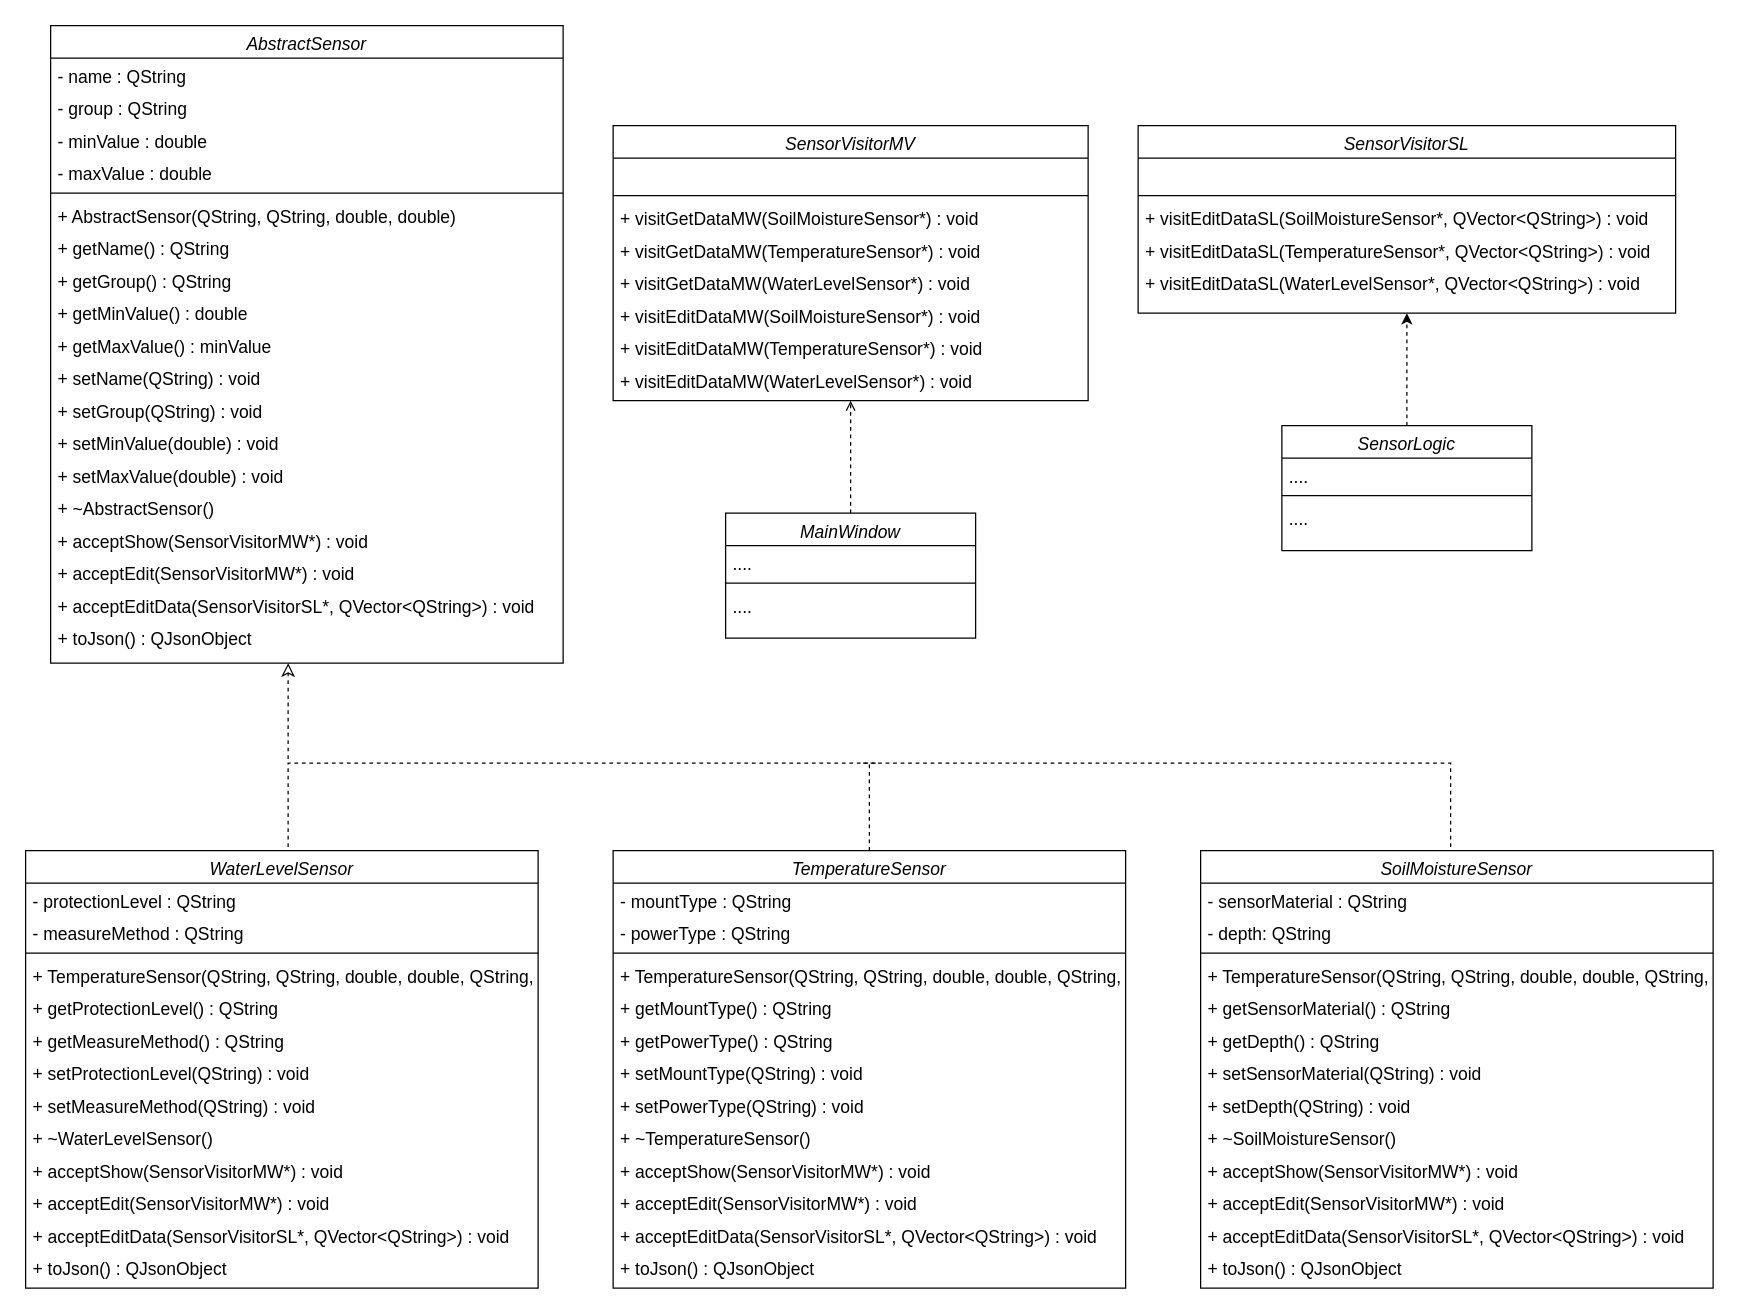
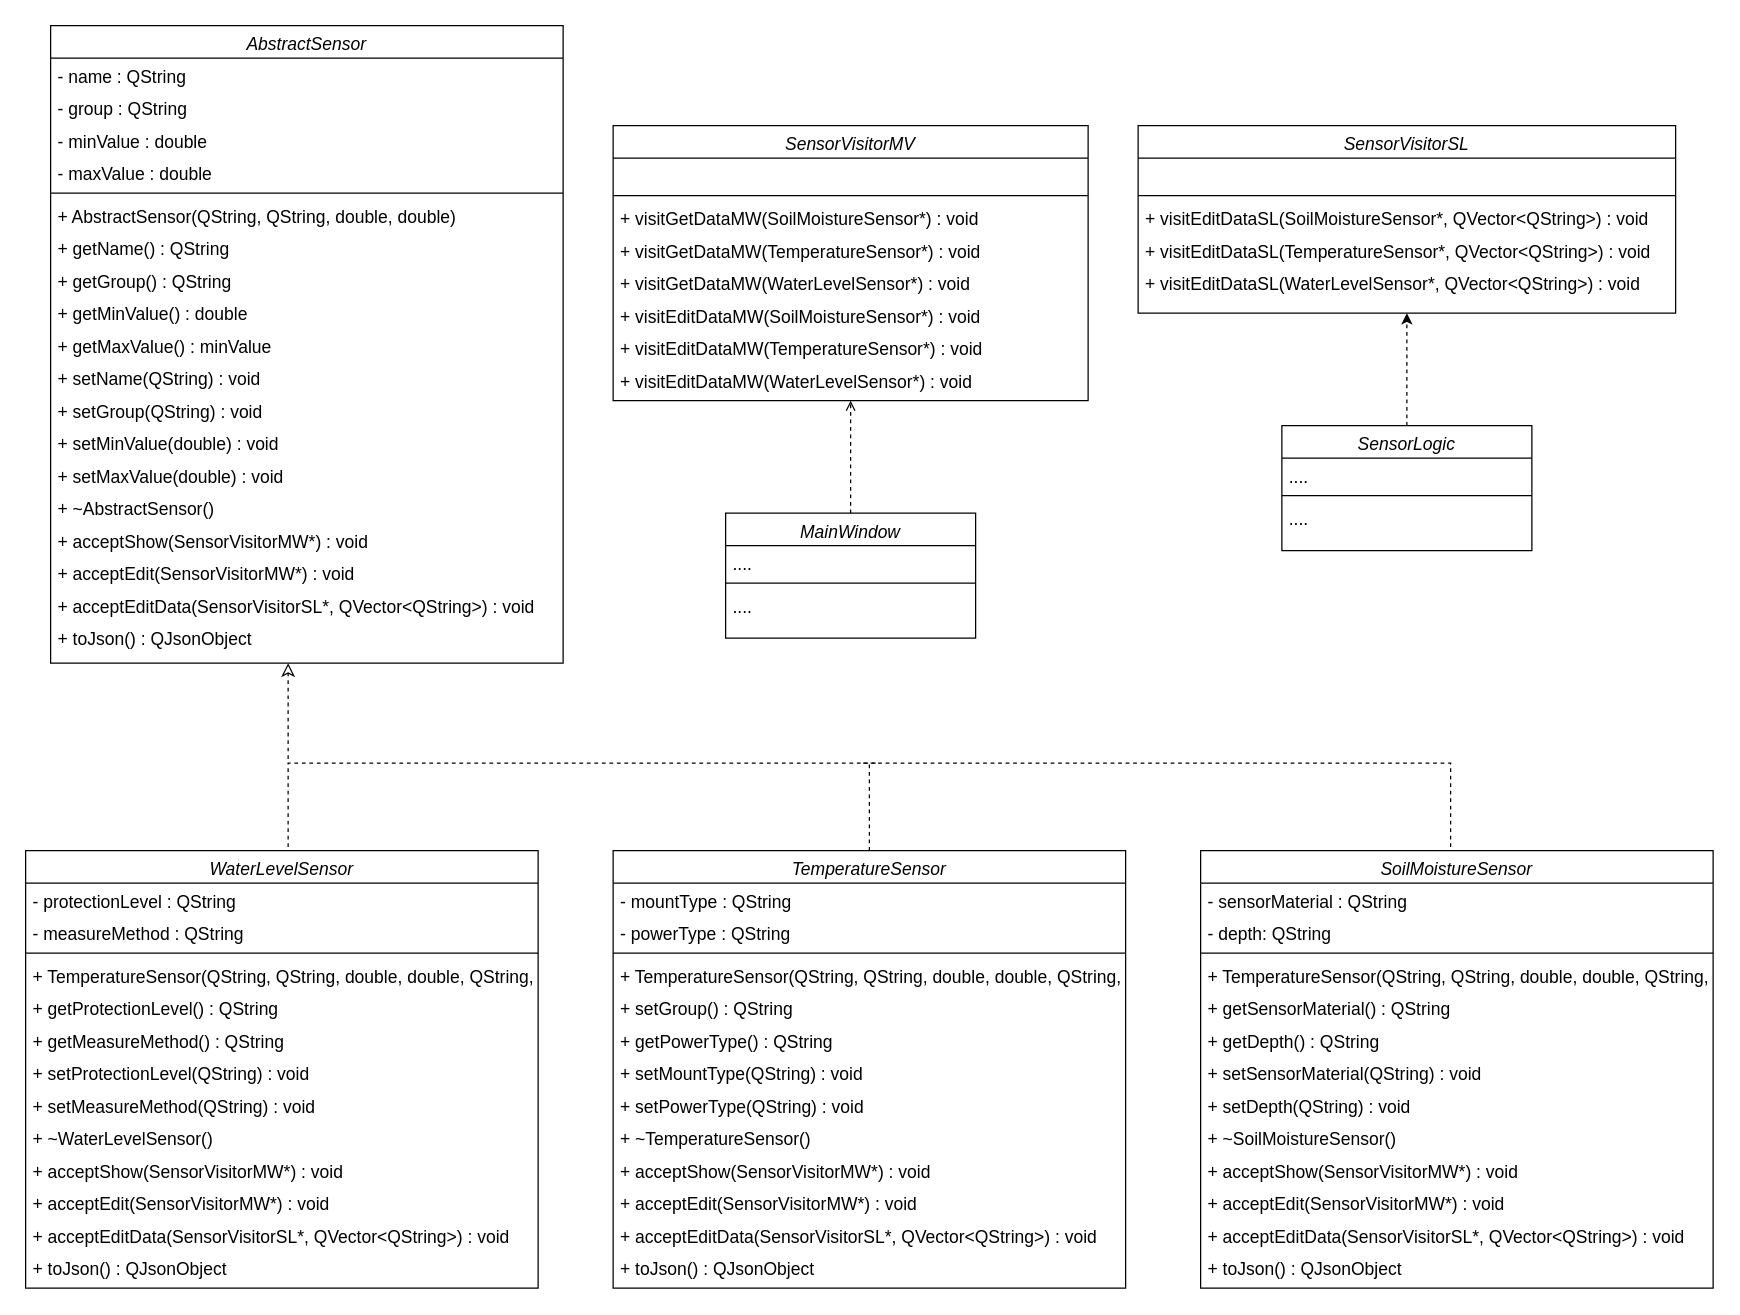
node "+ getMountType() : QString": label "+ getMountType() : QString" -> "+ setGroup() : QString"
